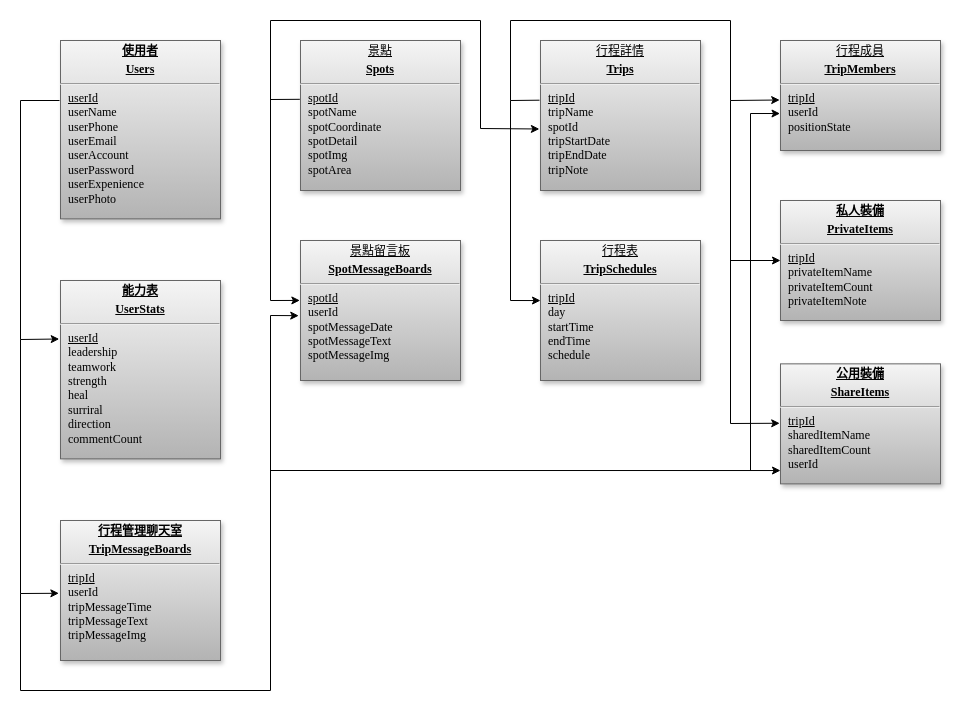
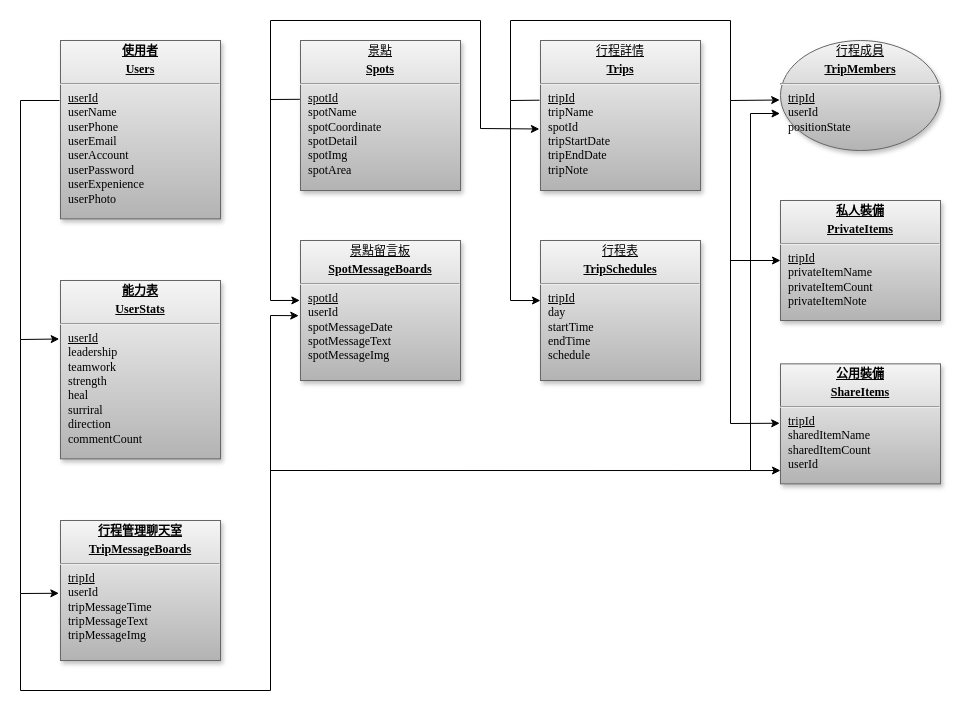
node "行程成員 TripMembers tripId userId positionState": shape rectangle -> ellipse
